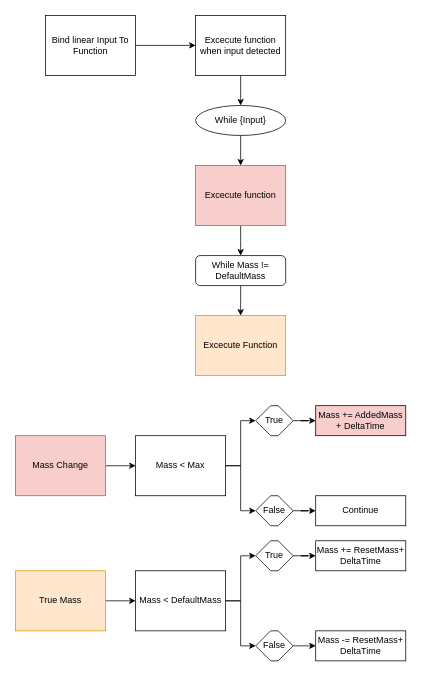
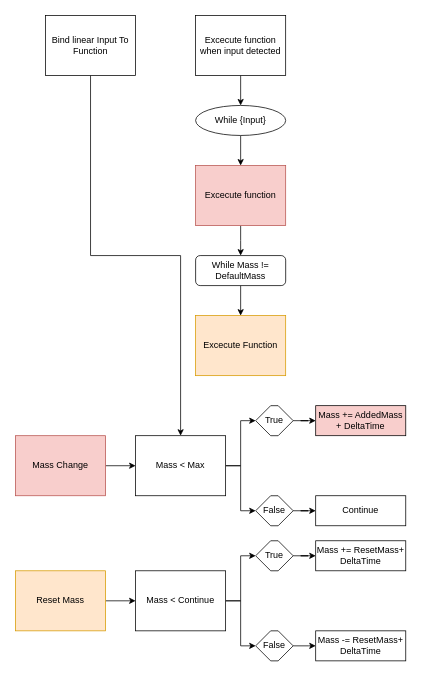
edge "Bind linear Input To Function" -> "Excecute function when input detected": now "Bind linear Input To Function" -> "Mass < Max"
node "True Mass": label "True Mass" -> "Reset Mass"
node "Mass < DefaultMass": label "Mass < DefaultMass" -> "Mass < Continue"
